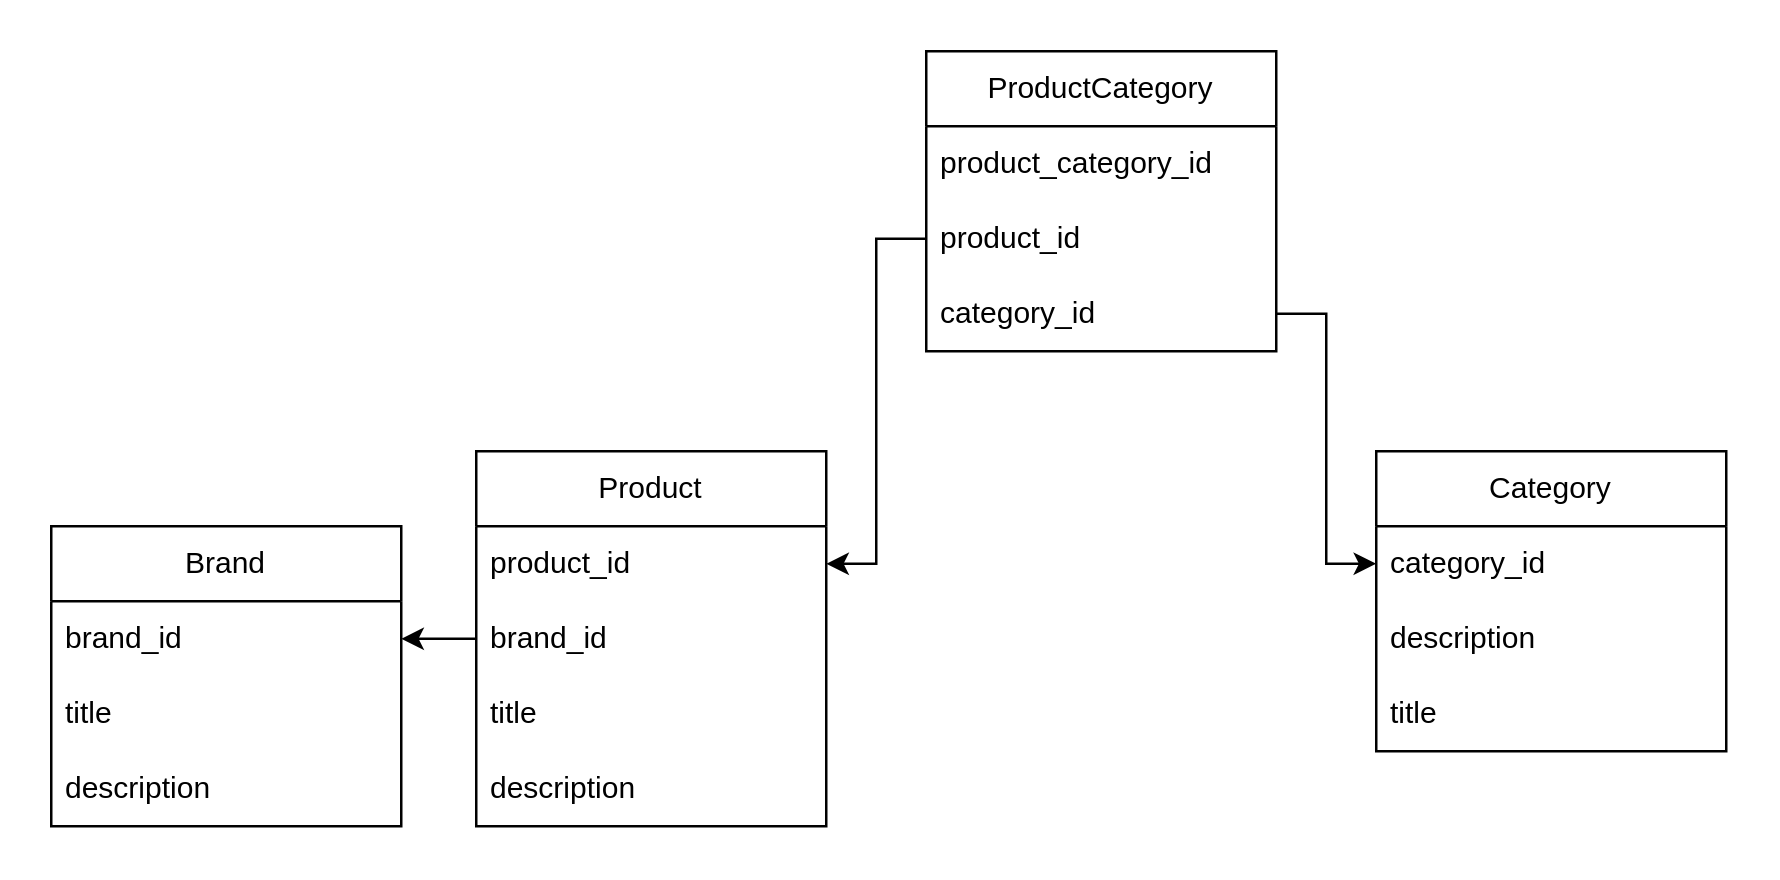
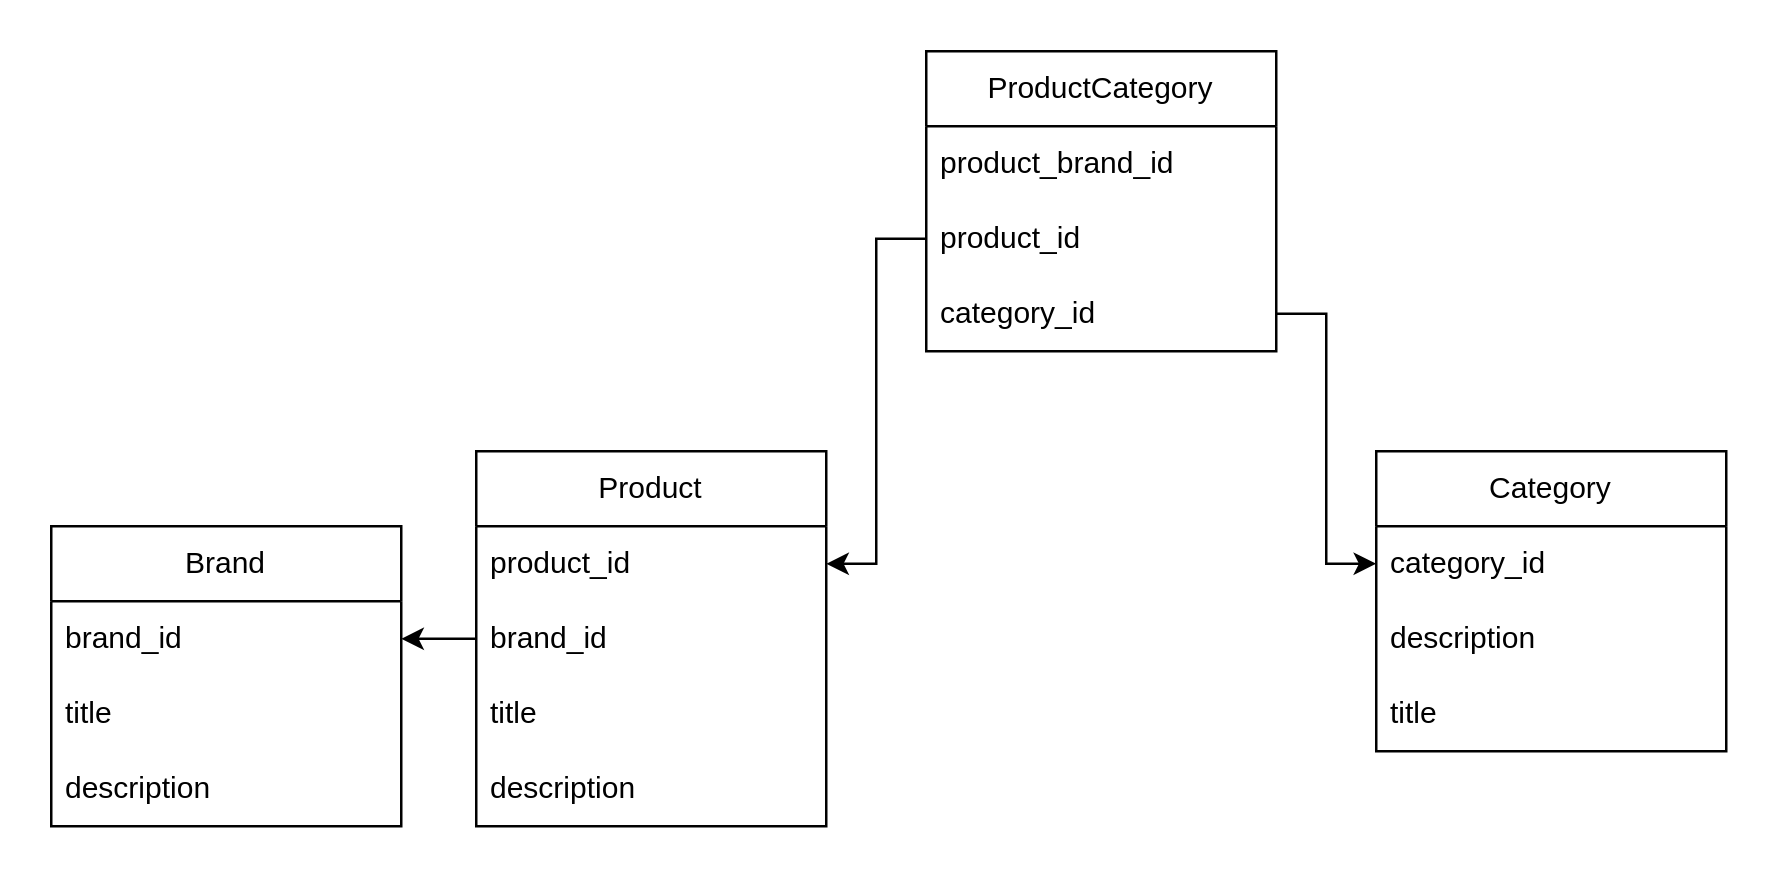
node "product_category_id": label "product_category_id" -> "product_brand_id"
